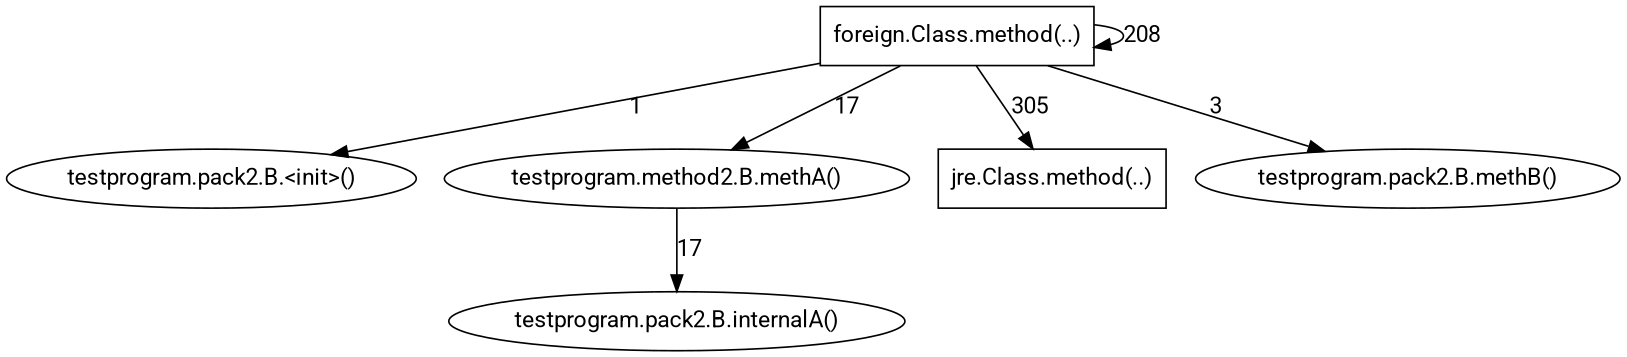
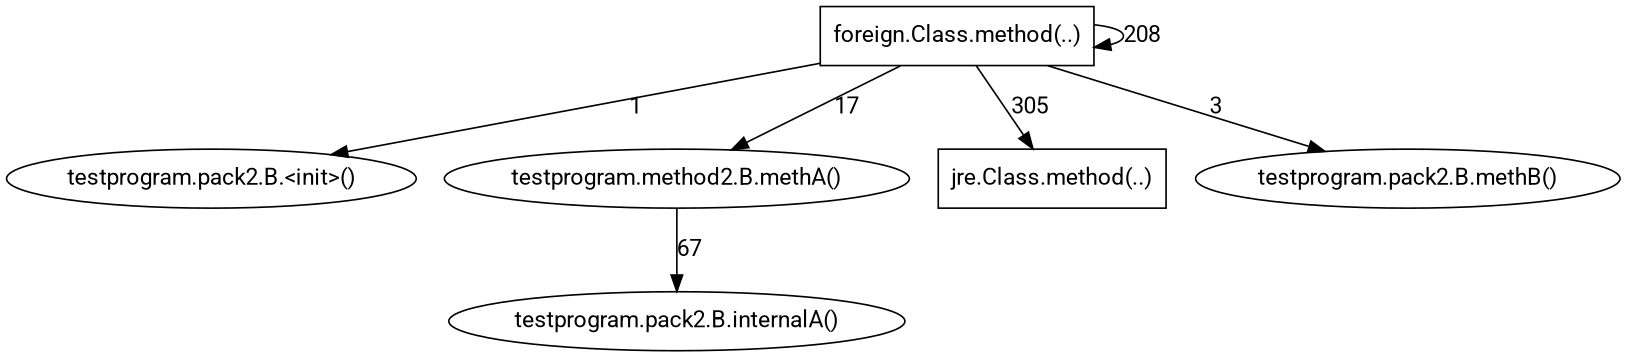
edge "testprogram.method2.B.methA()" -> "testprogram.pack2.B.internalA()": label "17" -> "67"
